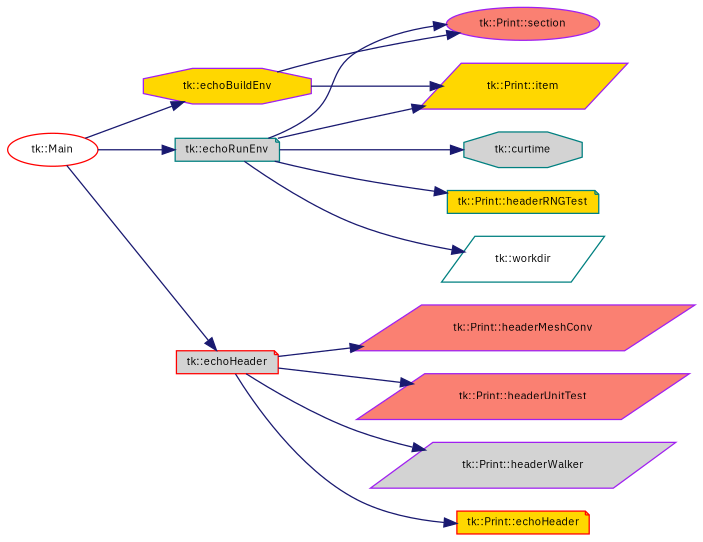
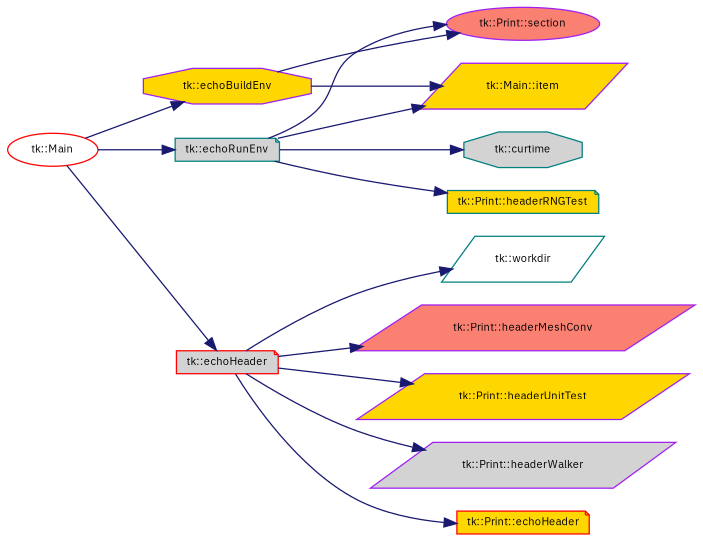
node "tk::Print::item": label "tk::Print::item" -> "tk::Main::item"
edge "tk::echoRunEnv" -> "tk::workdir": now "tk::echoHeader" -> "tk::workdir"
node "tk::Print::headerUnitTest": fillcolor salmon -> gold
